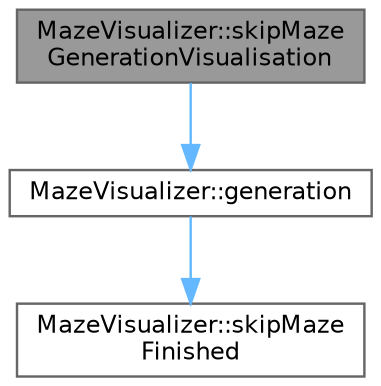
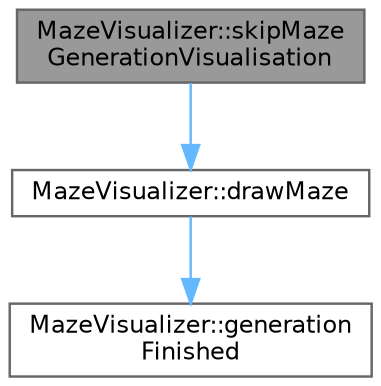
node "MazeVisualizer::generation": label "MazeVisualizer::generation" -> "MazeVisualizer::drawMaze"
node "MazeVisualizer::skipMaze Finished": label "MazeVisualizer::skipMaze Finished" -> "MazeVisualizer::generation Finished"
